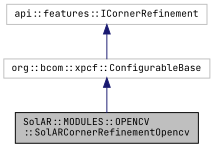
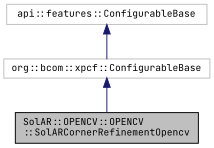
node "api::features::ICornerRefinement": label "api::features::ICornerRefinement" -> "api::features::ConfigurableBase"
node "SolAR::MODULES::OPENCV ::SolARCornerRefinementOpencv": label "SolAR::MODULES::OPENCV ::SolARCornerRefinementOpencv" -> "SolAR::OPENCV::OPENCV ::SolARCornerRefinementOpencv"
